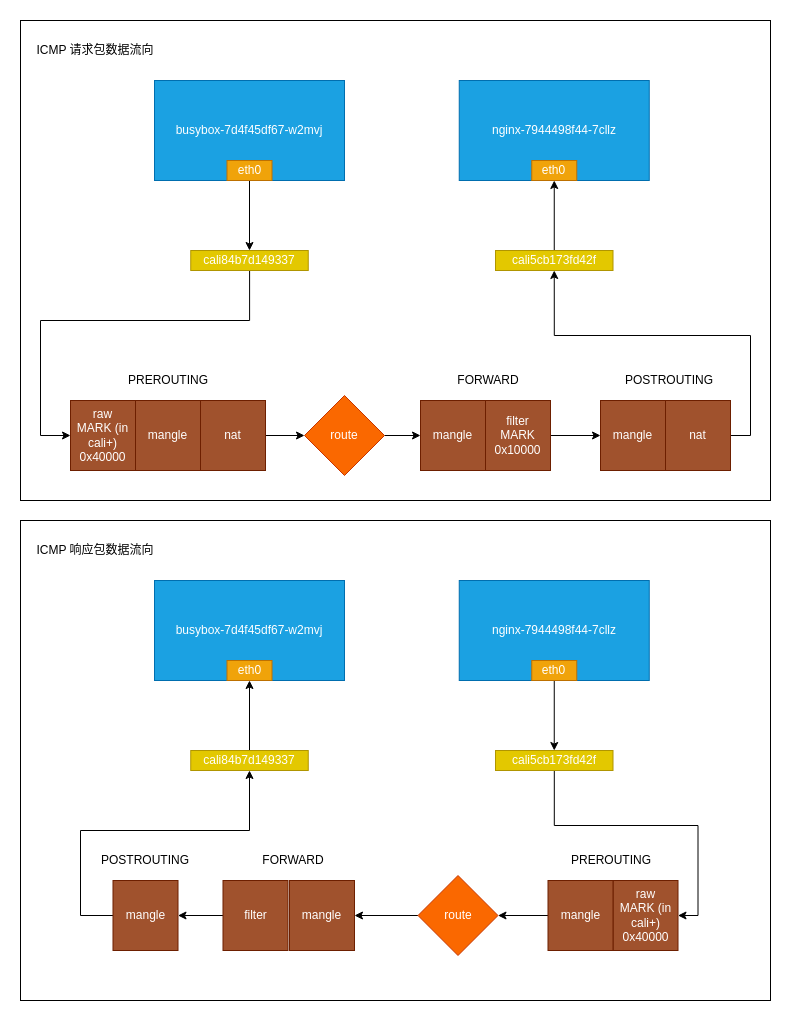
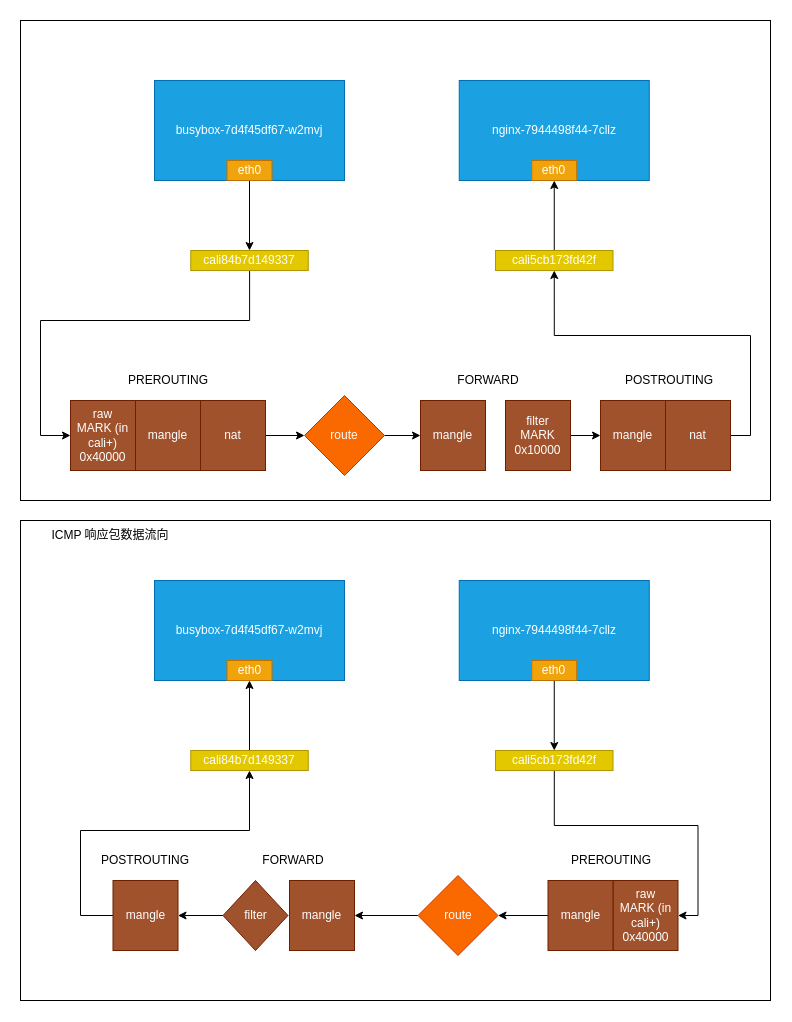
node "ICMP 请求包数据流向": removed
node "filter MARK 0x10000": moved (518, 436) -> (538, 436)
node "ICMP 响应包数据流向": moved (96, 551) -> (111, 536)
node "filter": shape rectangle -> diamond
